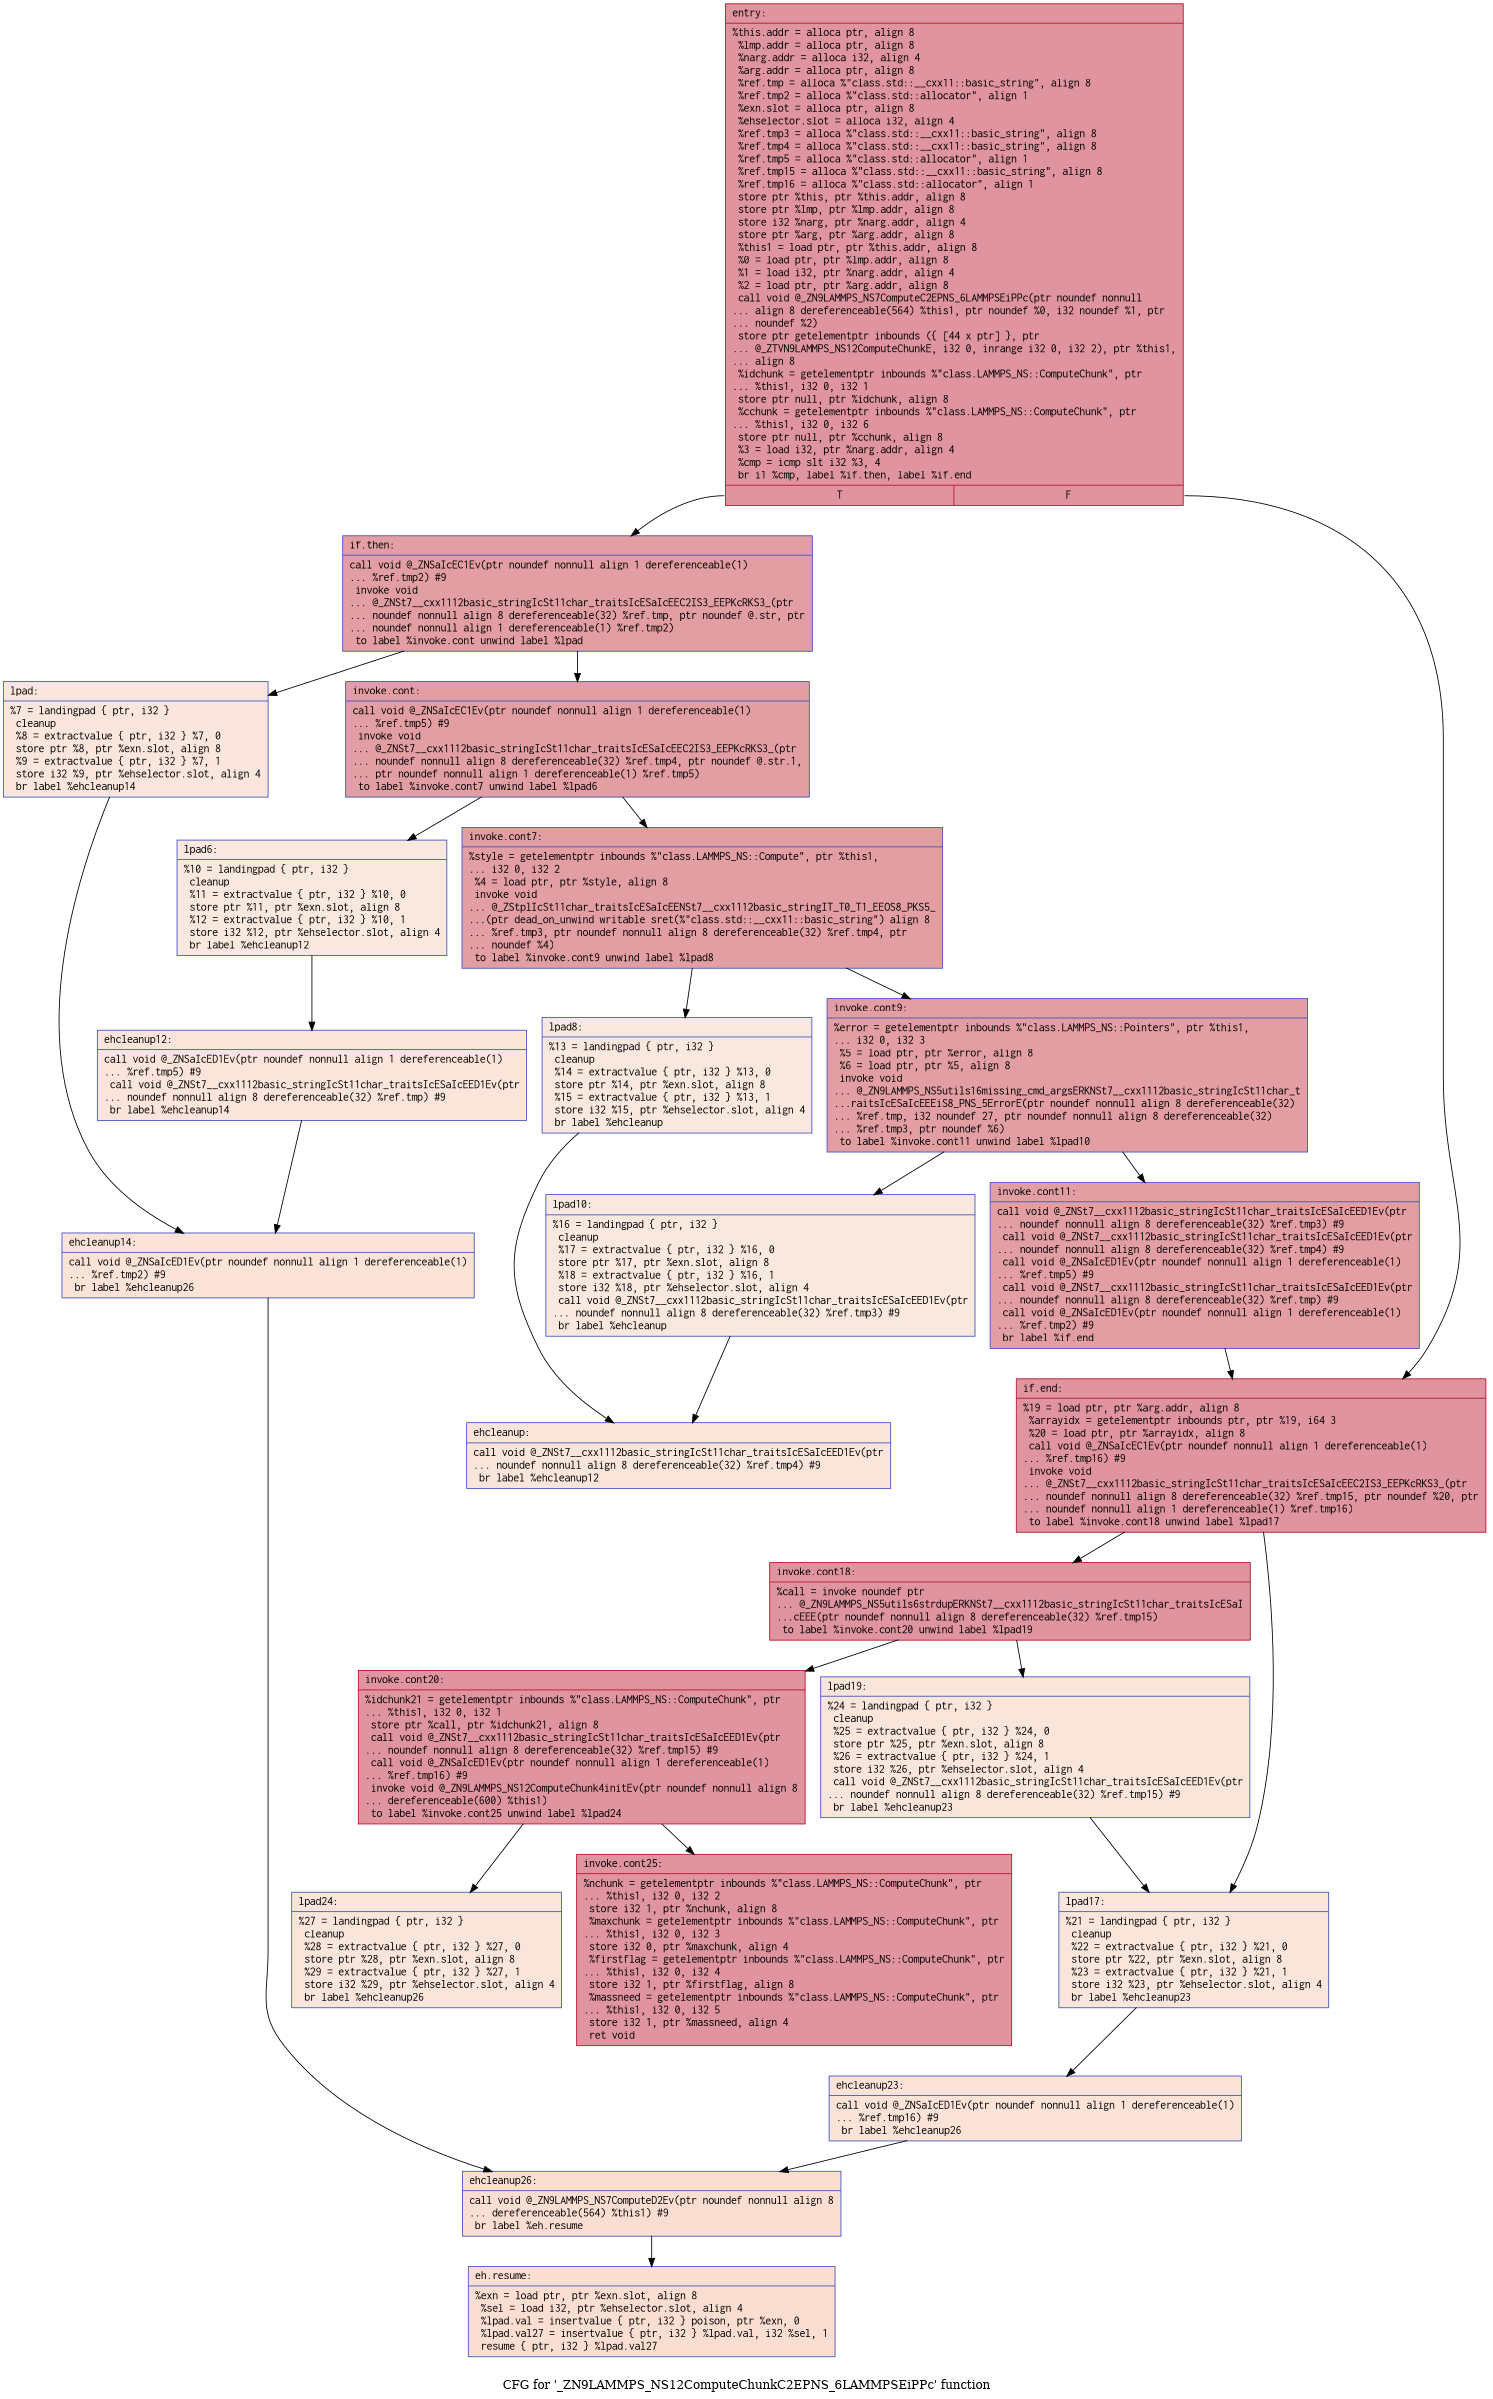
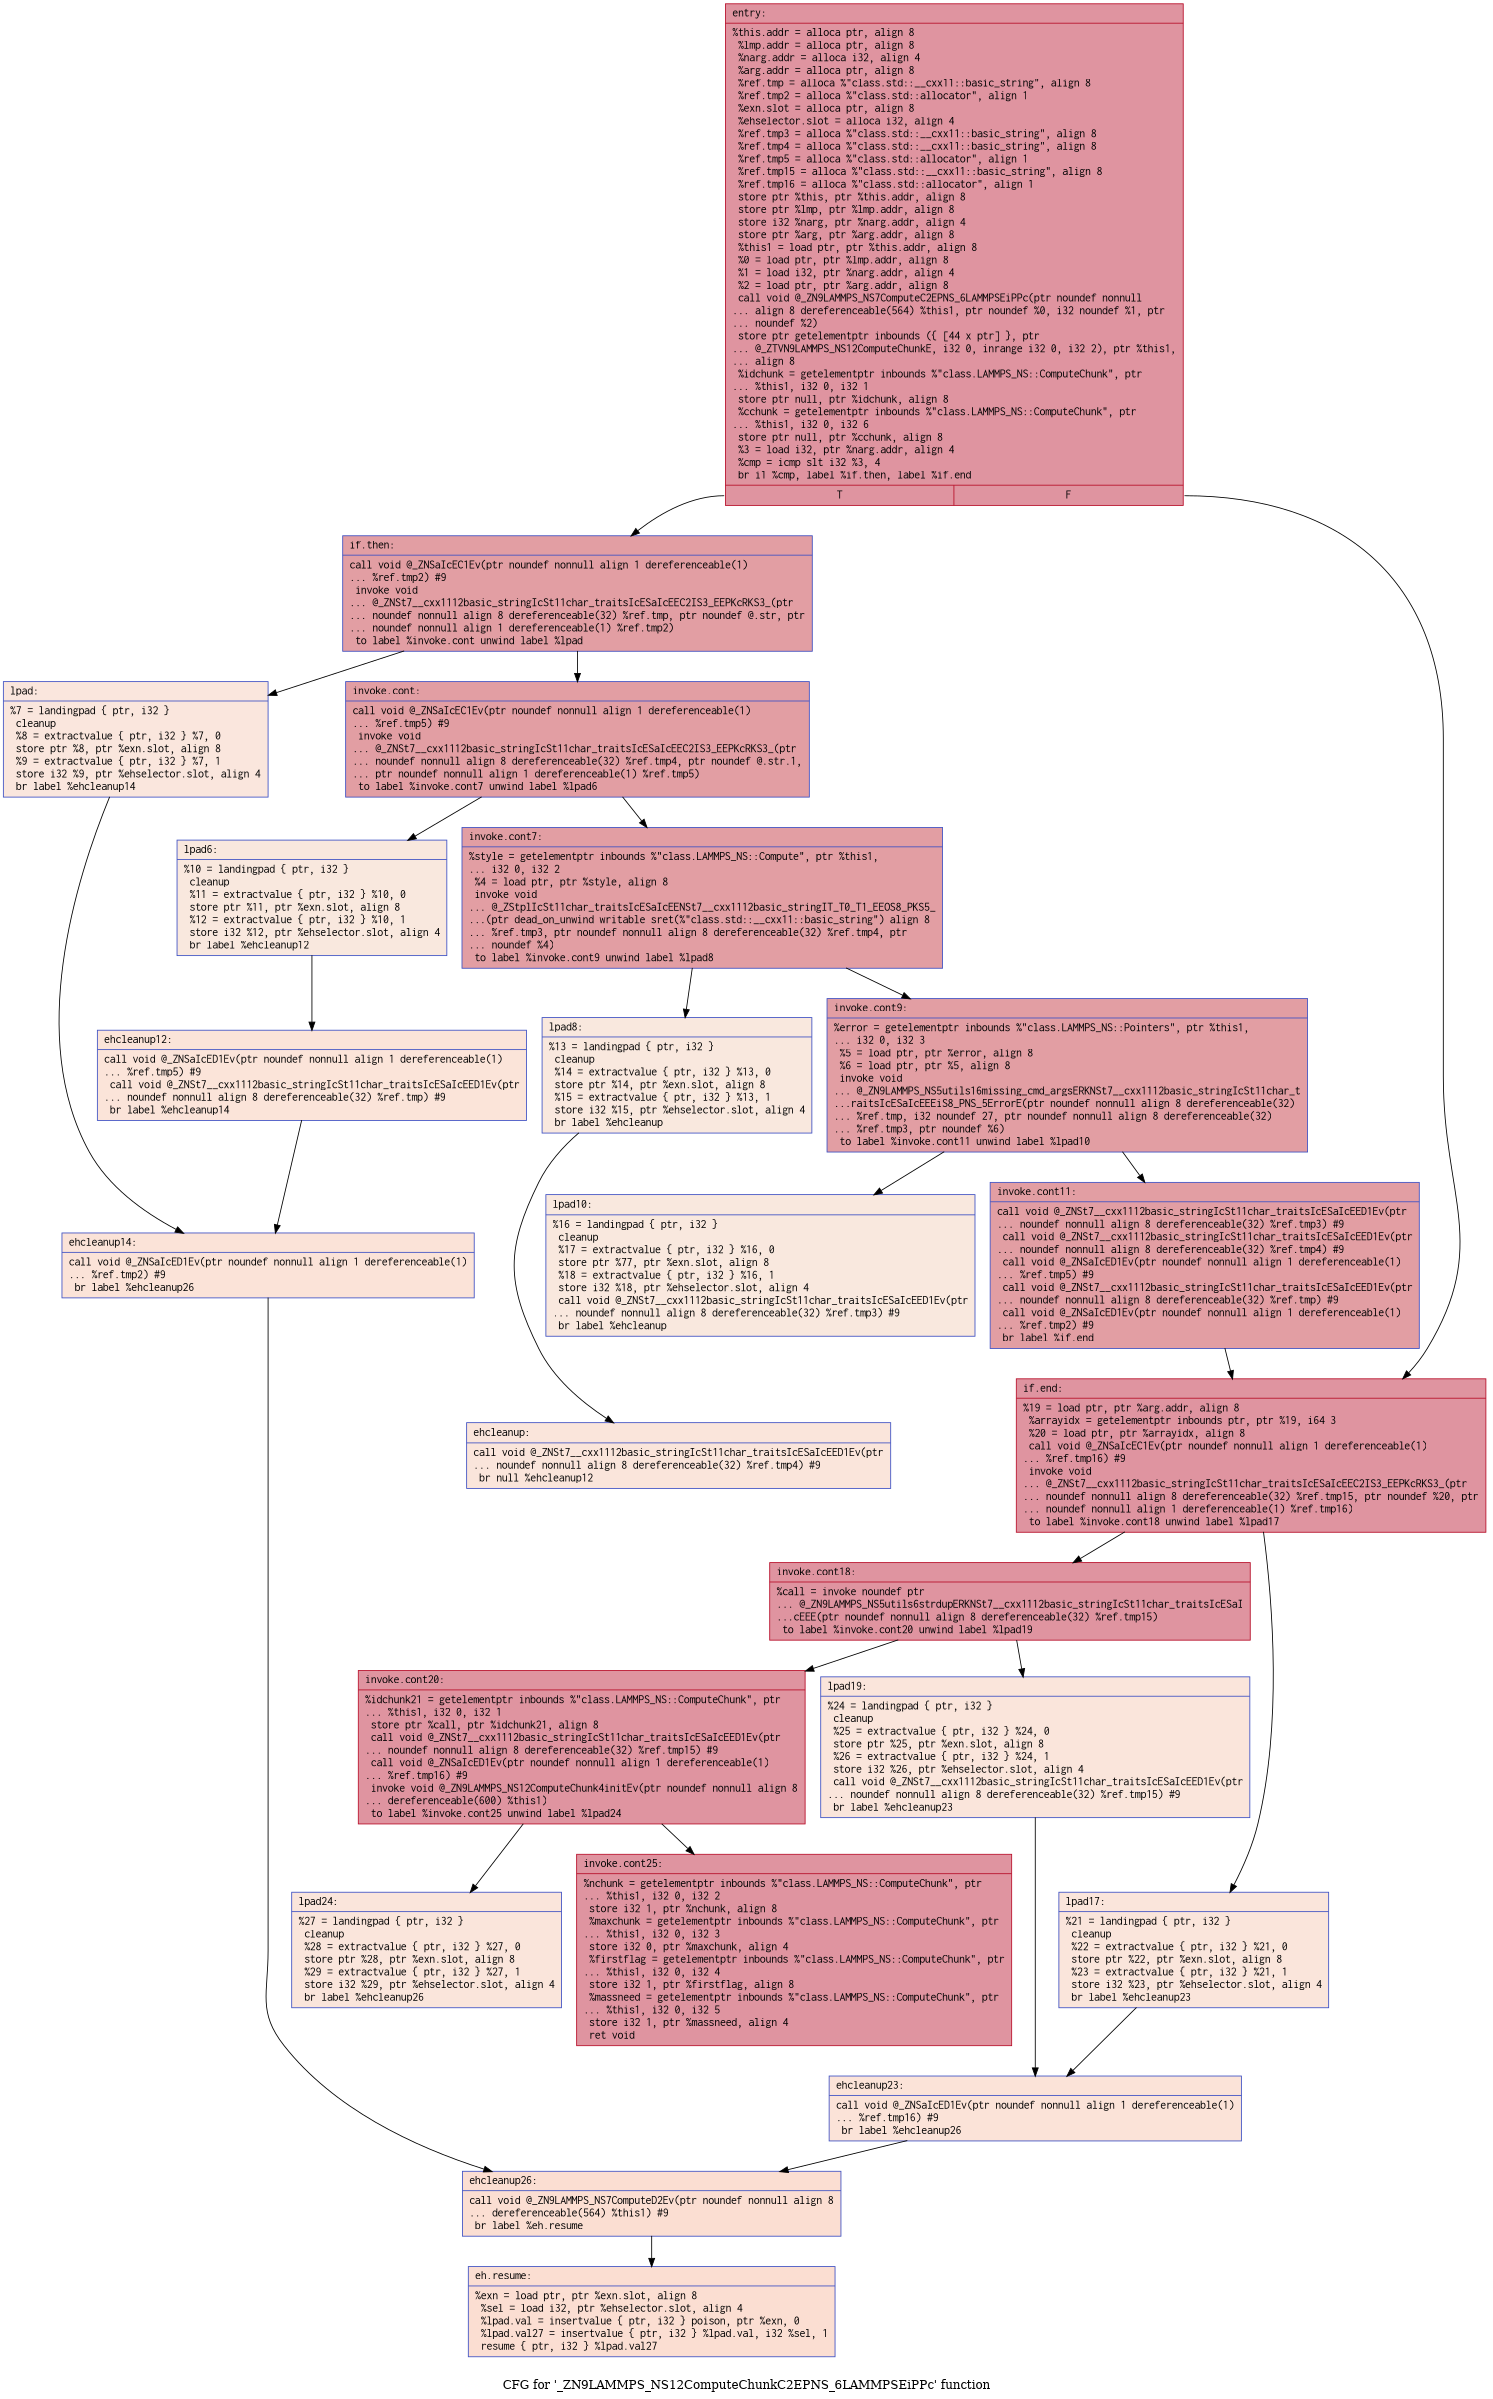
node "lpad10:": text "store ptr %17, ptr %exn.slot, align 8" -> "store ptr %77, ptr %exn.slot, align 8"
edge "lpad10:" -> "ehcleanup:": removed
node "ehcleanup:": text "br label %ehcleanup12" -> "br null %ehcleanup12"
edge "lpad19:" -> "lpad17:": now "lpad19:" -> "ehcleanup23:"
